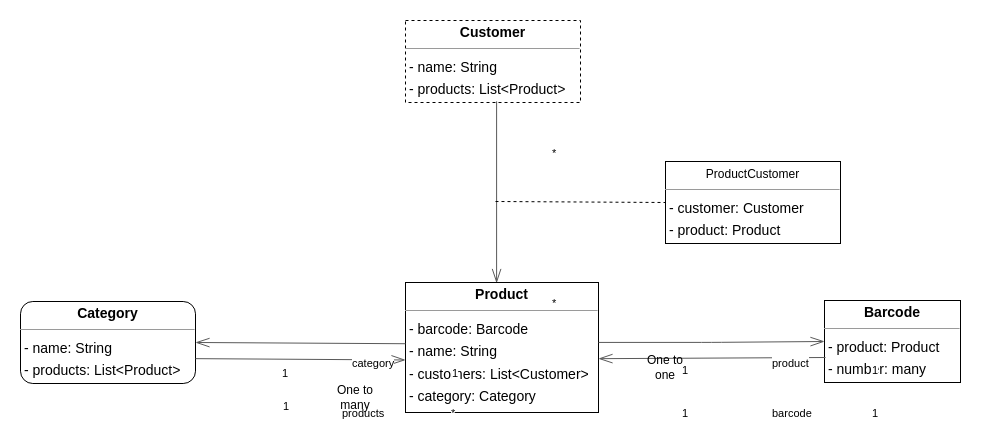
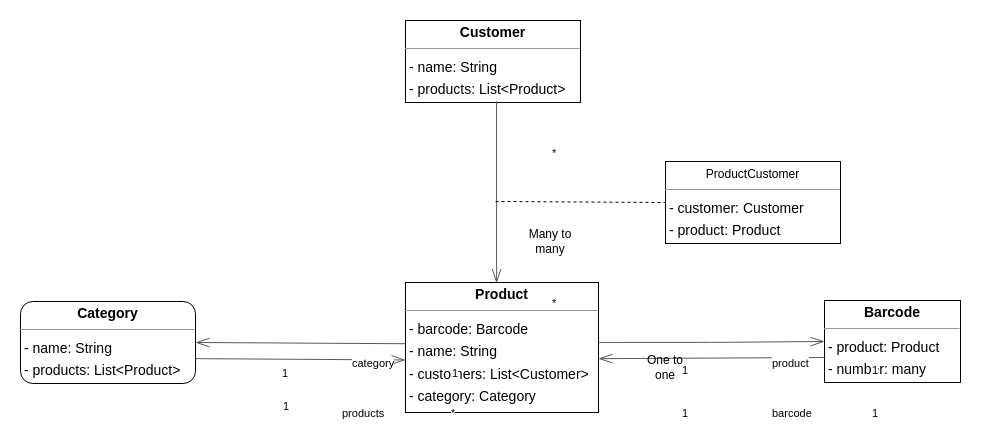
node "Customer - name: String - products: List<Product>": style dashed -> solid
node "Many to many": added
node "One to many": removed
